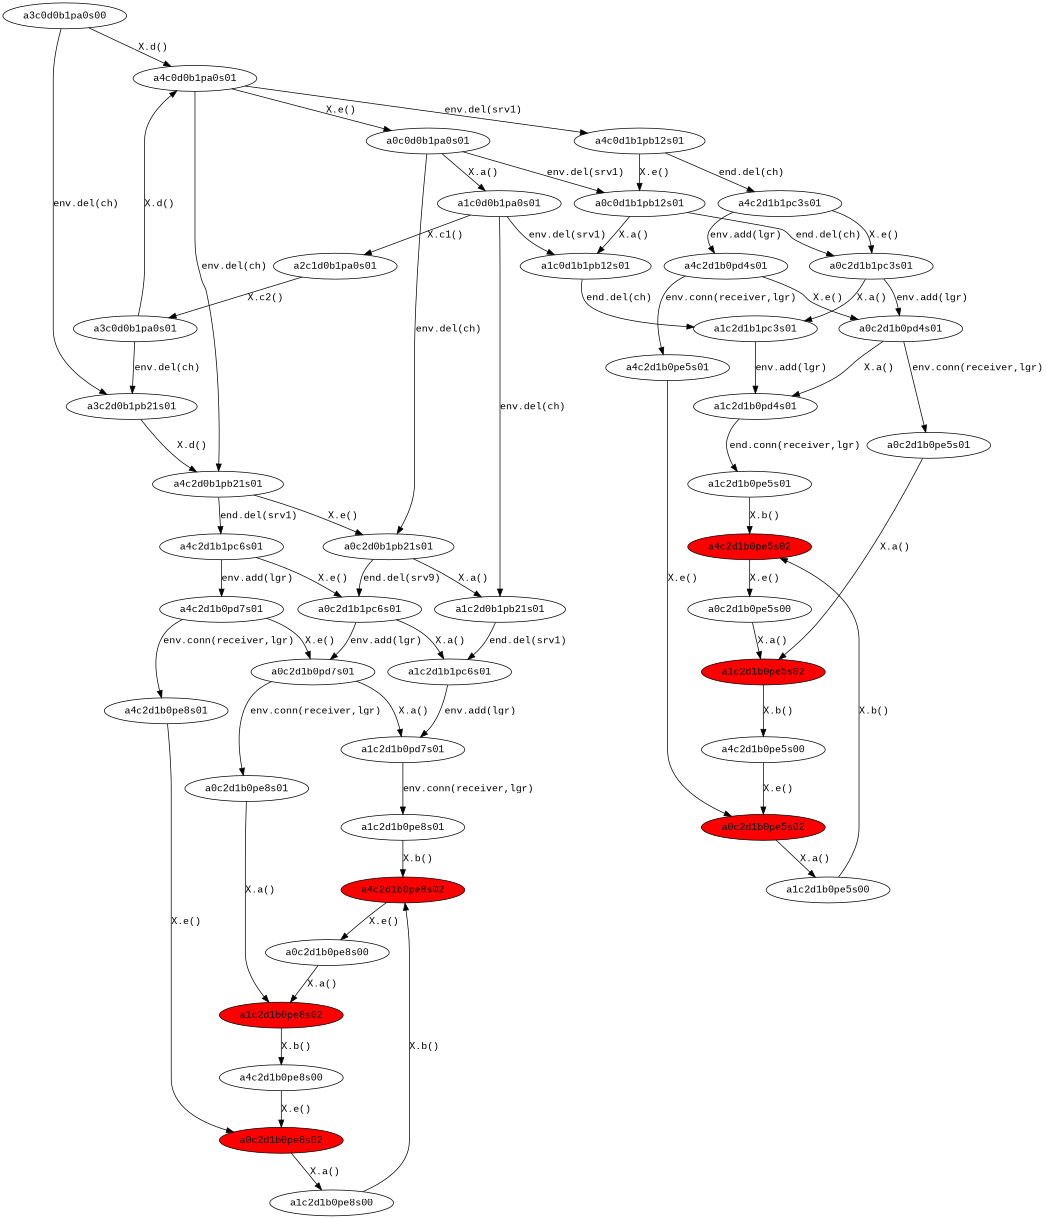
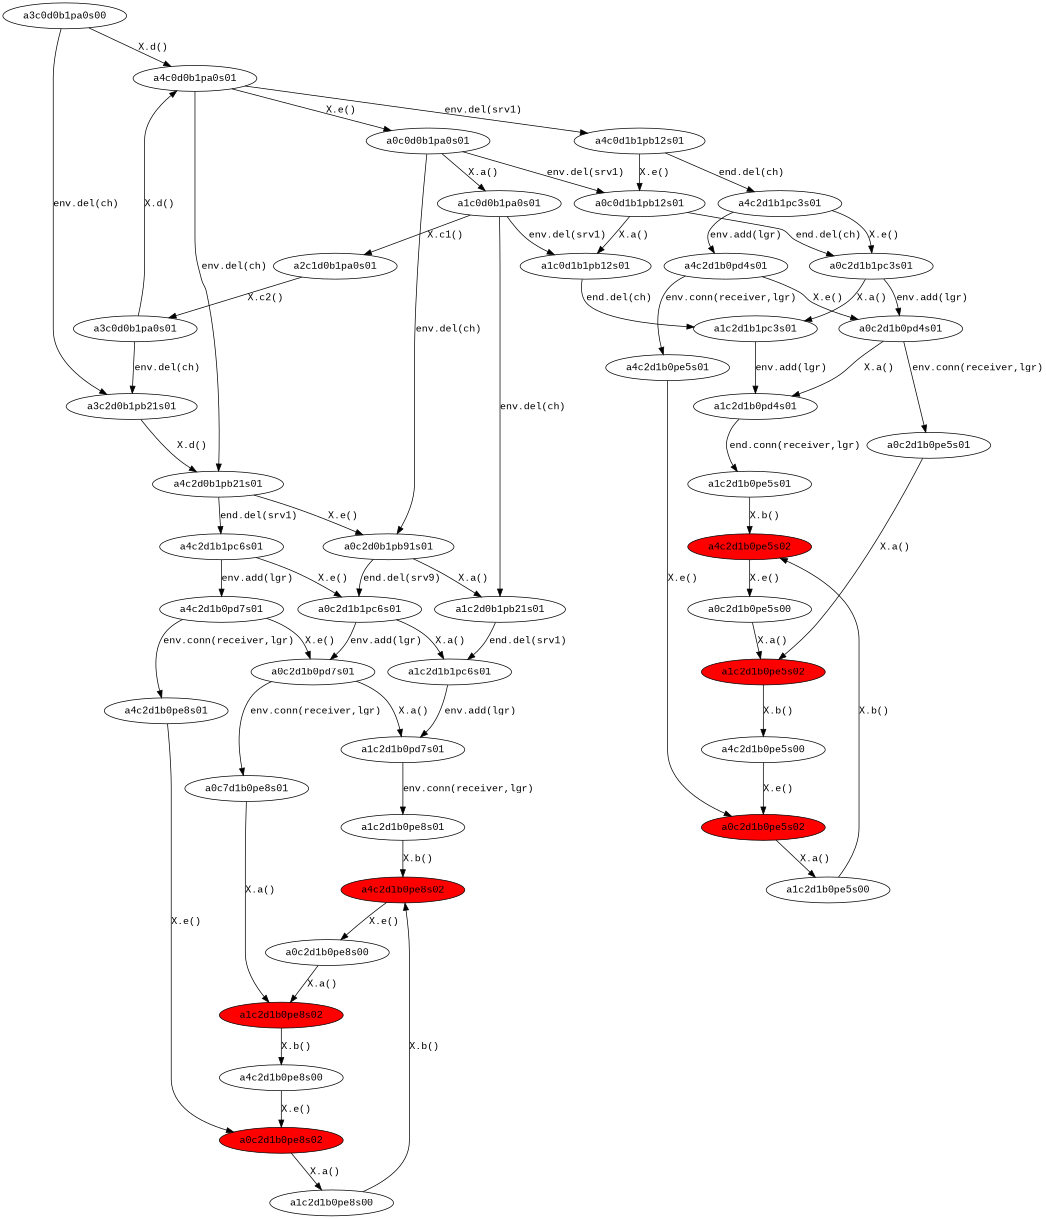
node "a0c2d0b1pb21s01": label "a0c2d0b1pb21s01" -> "a0c2d0b1pb91s01"
node "a0c2d1b0pe8s01": label "a0c2d1b0pe8s01" -> "a0c7d1b0pe8s01"
